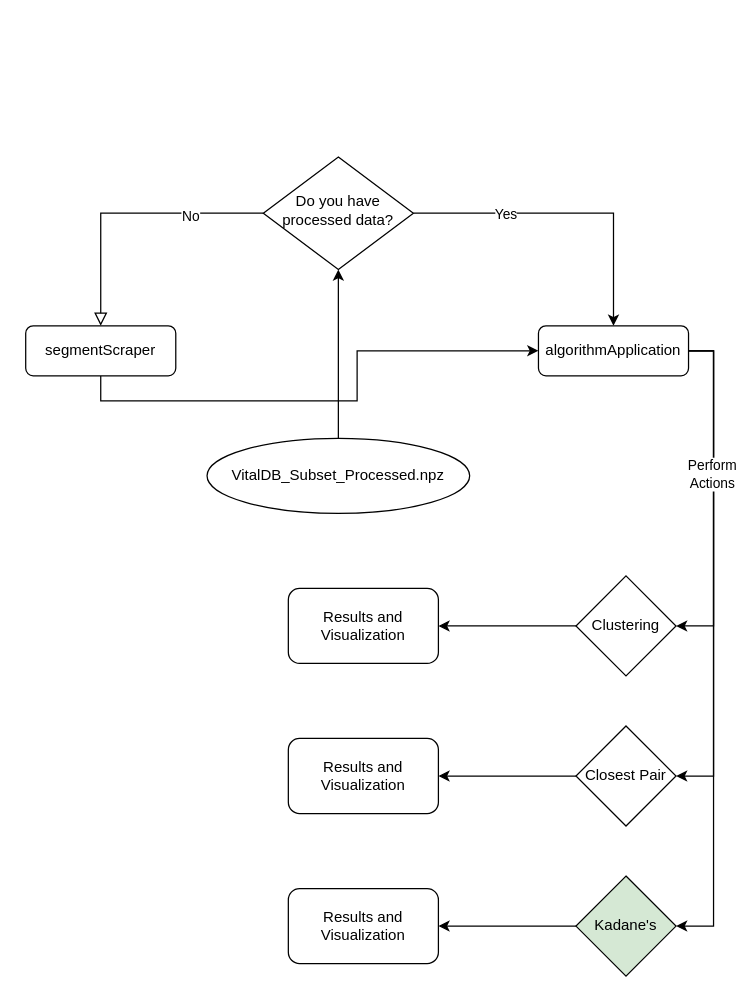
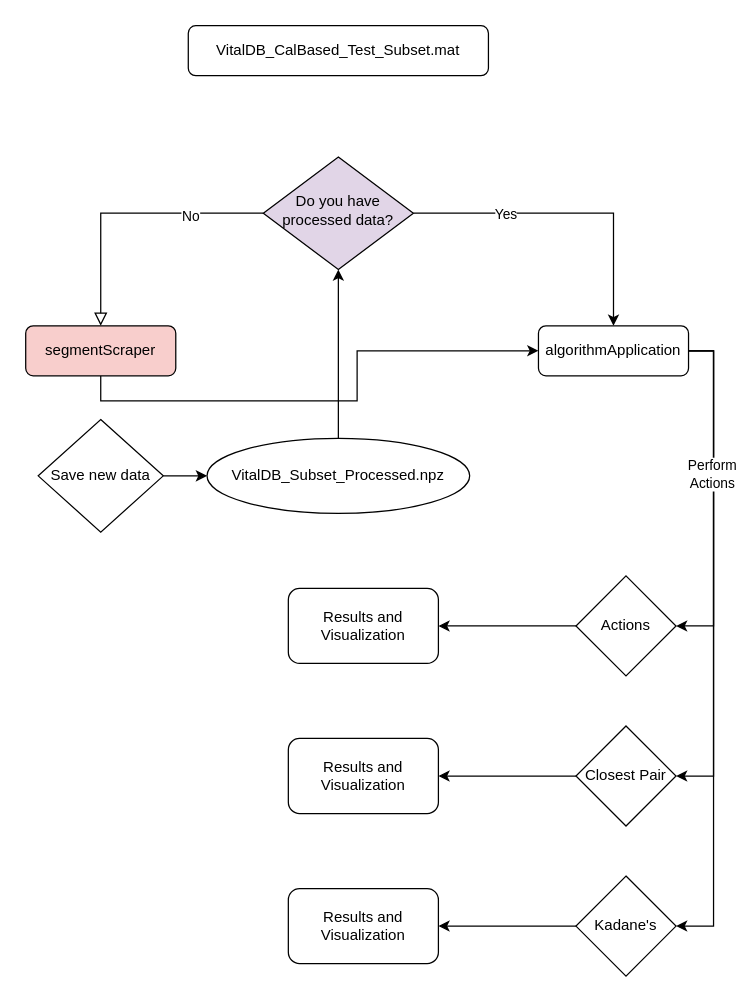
node "VitalDB_CalBased_Test_Subset.mat": added
node "Do you have processed data?": fillcolor #ffffff -> #e1d5e7
node "segmentScraper": fillcolor #ffffff -> #f8cecc
node "Save new data": added
edge "Save new data" -> "VitalDB_Subset_Processed.npz": added
node "Clustering": label "Clustering" -> "Actions"
node "Kadane's": fillcolor #d5e8d4 -> #ffffff
